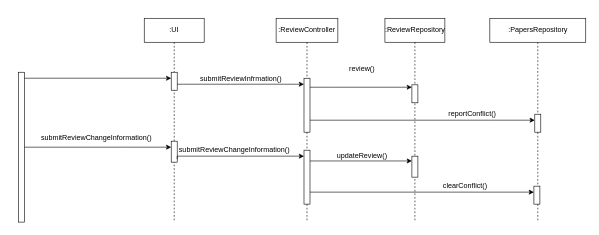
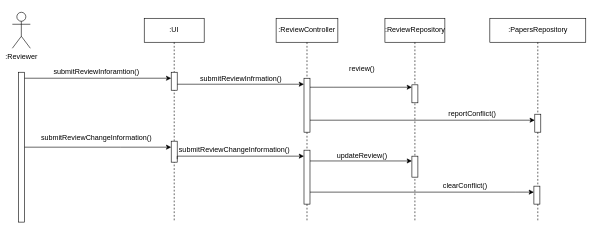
node ":Reviewer": added
node "submitReviewInforamtion()": added
